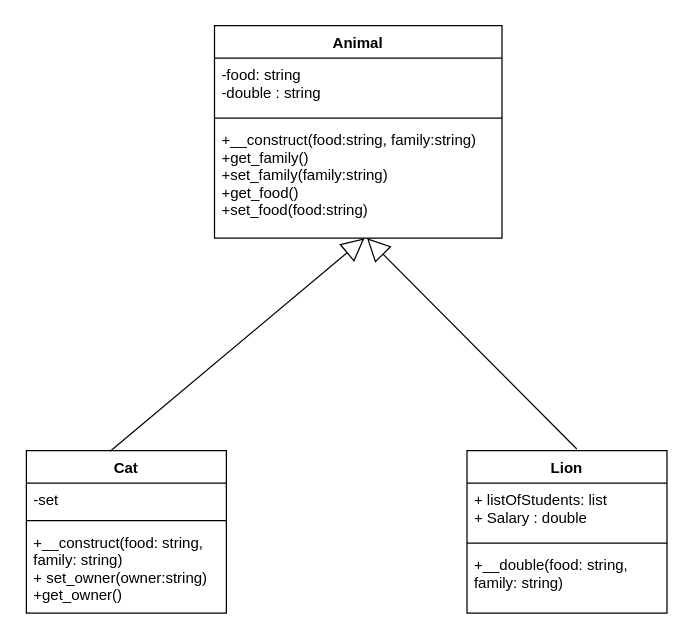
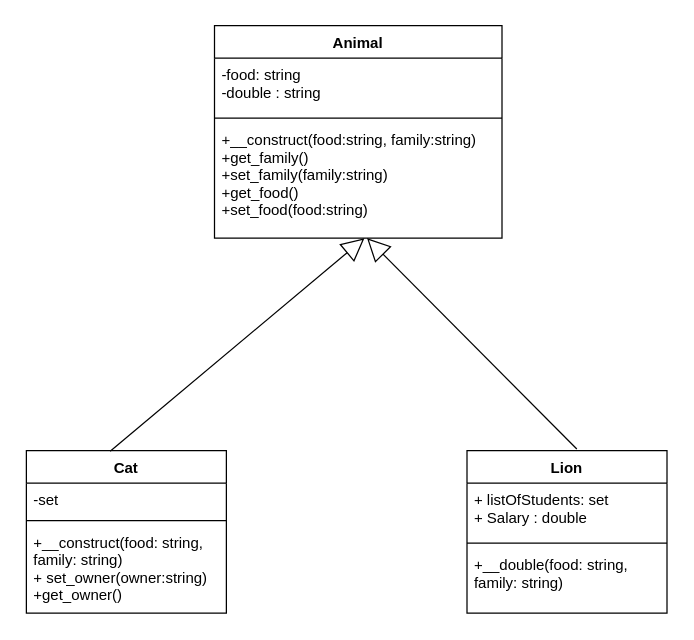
node "+ listOfStudents: list + Salary : double": label "+ listOfStudents: list + Salary : double" -> "+ listOfStudents: set + Salary : double"
